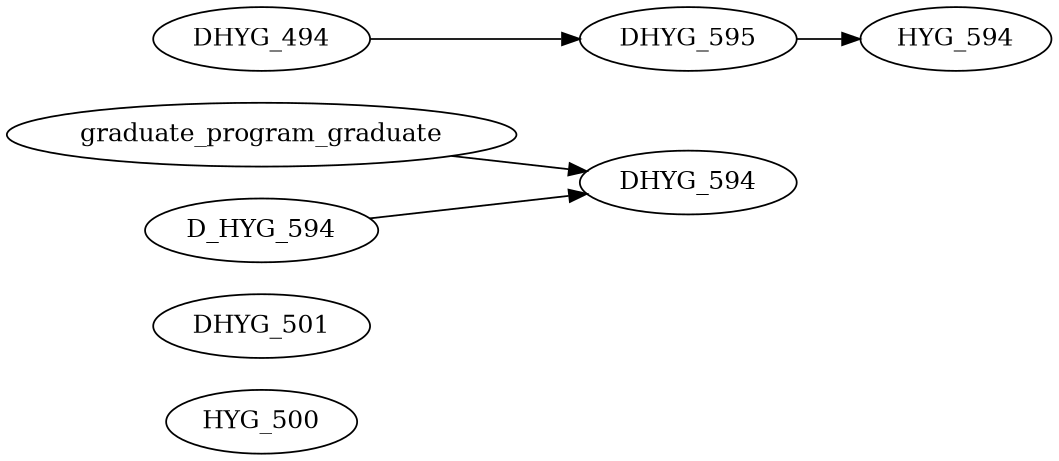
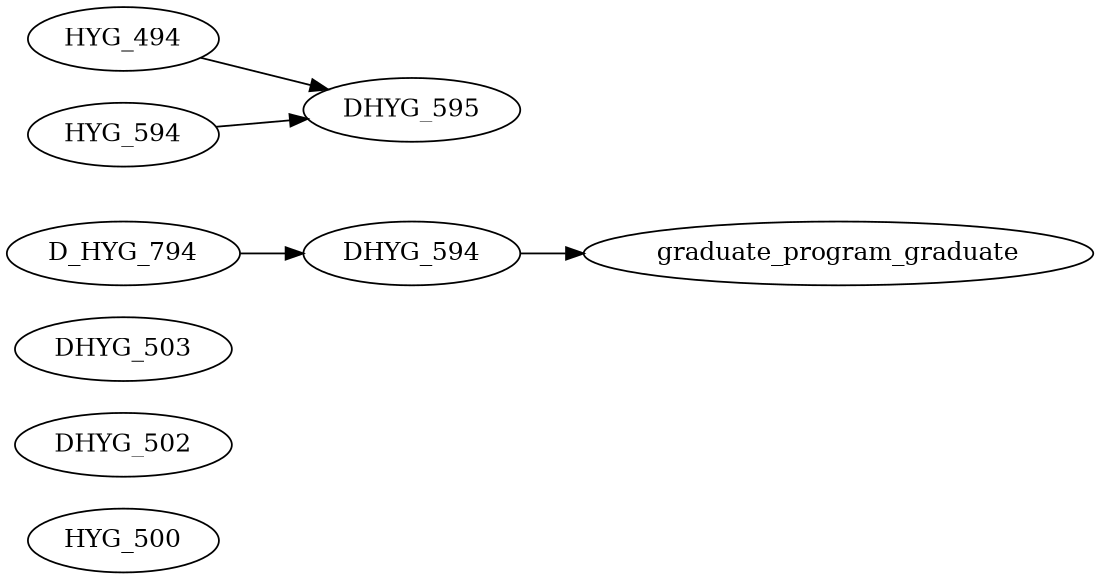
node "DHYG_494": label "DHYG_494" -> "HYG_494"
edge "DHYG_595" -> "HYG_594": reversed
edge "graduate_program_graduate" -> "DHYG_594": reversed
node "D_HYG_594": label "D_HYG_594" -> "D_HYG_794"
node "DHYG_501": removed
node "DHYG_503": added
node "DHYG_502": added
